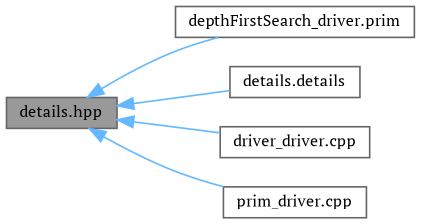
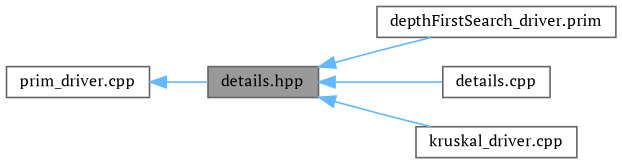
node "details.details": label "details.details" -> "details.cpp"
node "driver_driver.cpp": label "driver_driver.cpp" -> "kruskal_driver.cpp"
edge "prim_driver.cpp" -> "details.hpp": reversed
